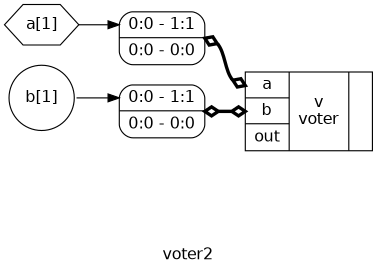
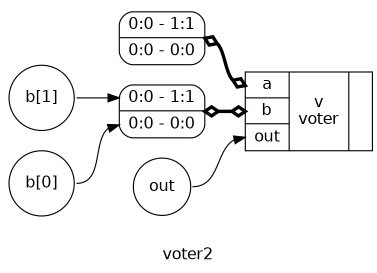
node "a[1]": removed
node "b[0]": added
node "out": added
